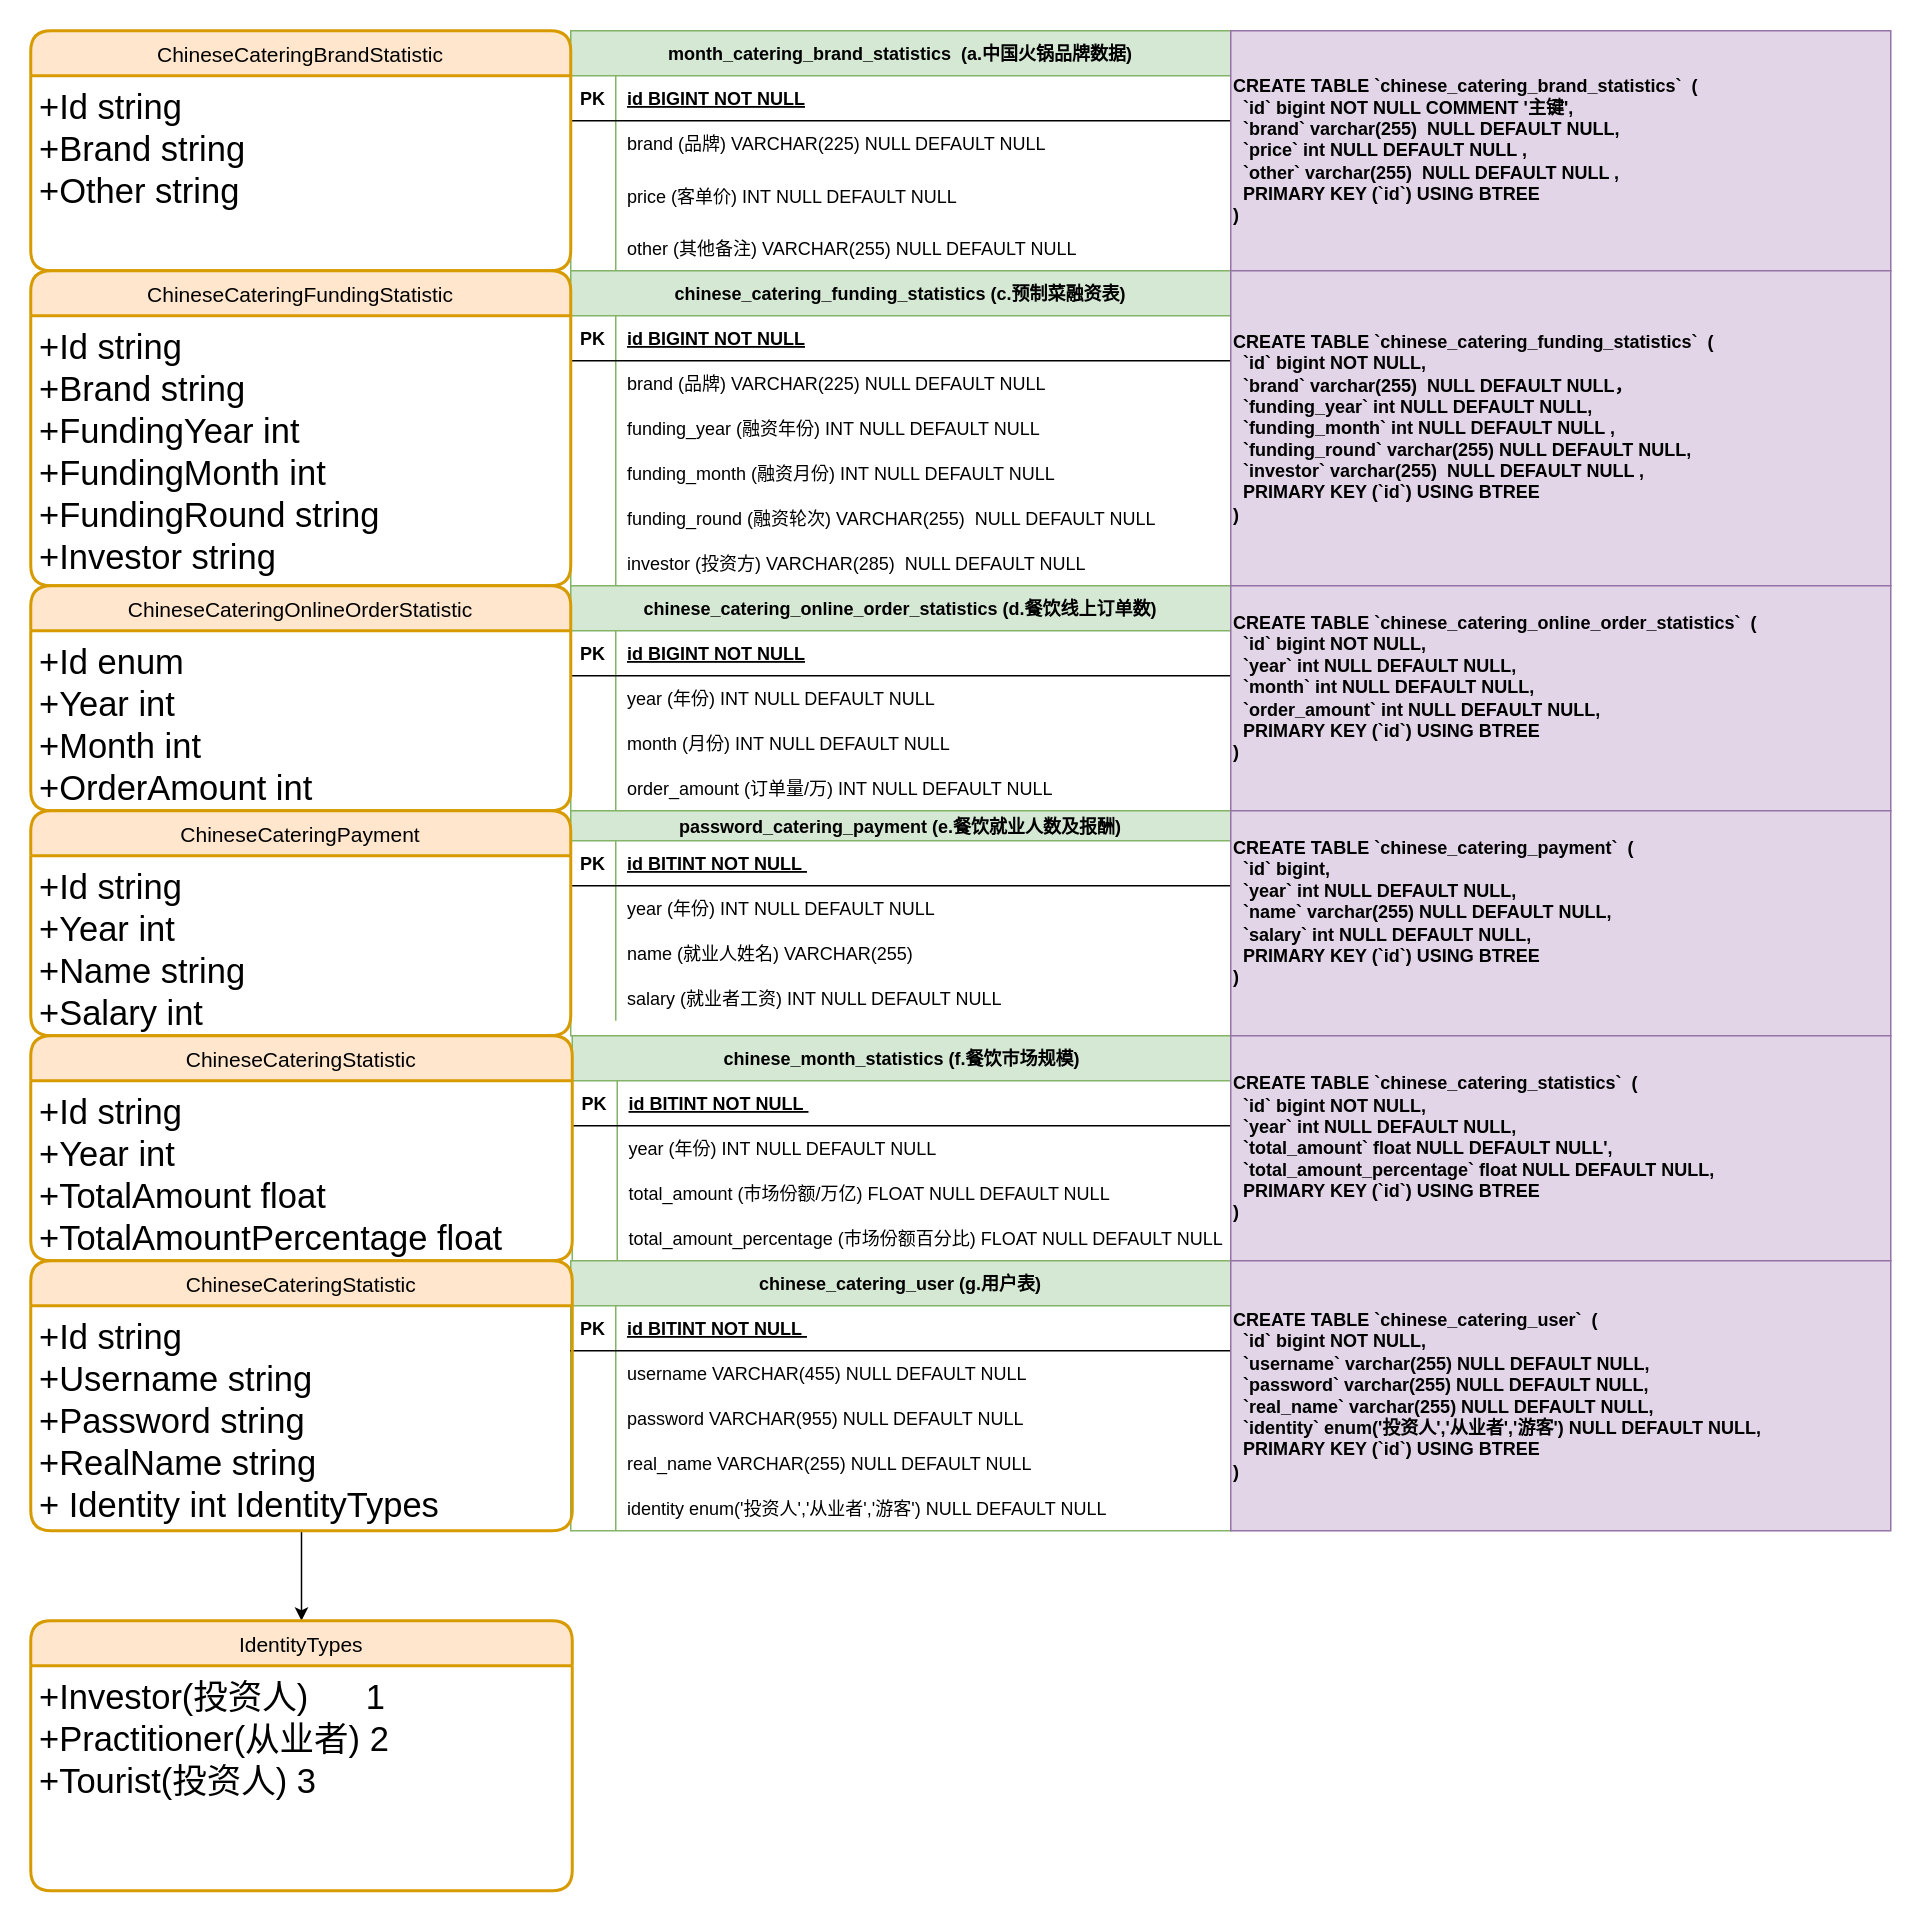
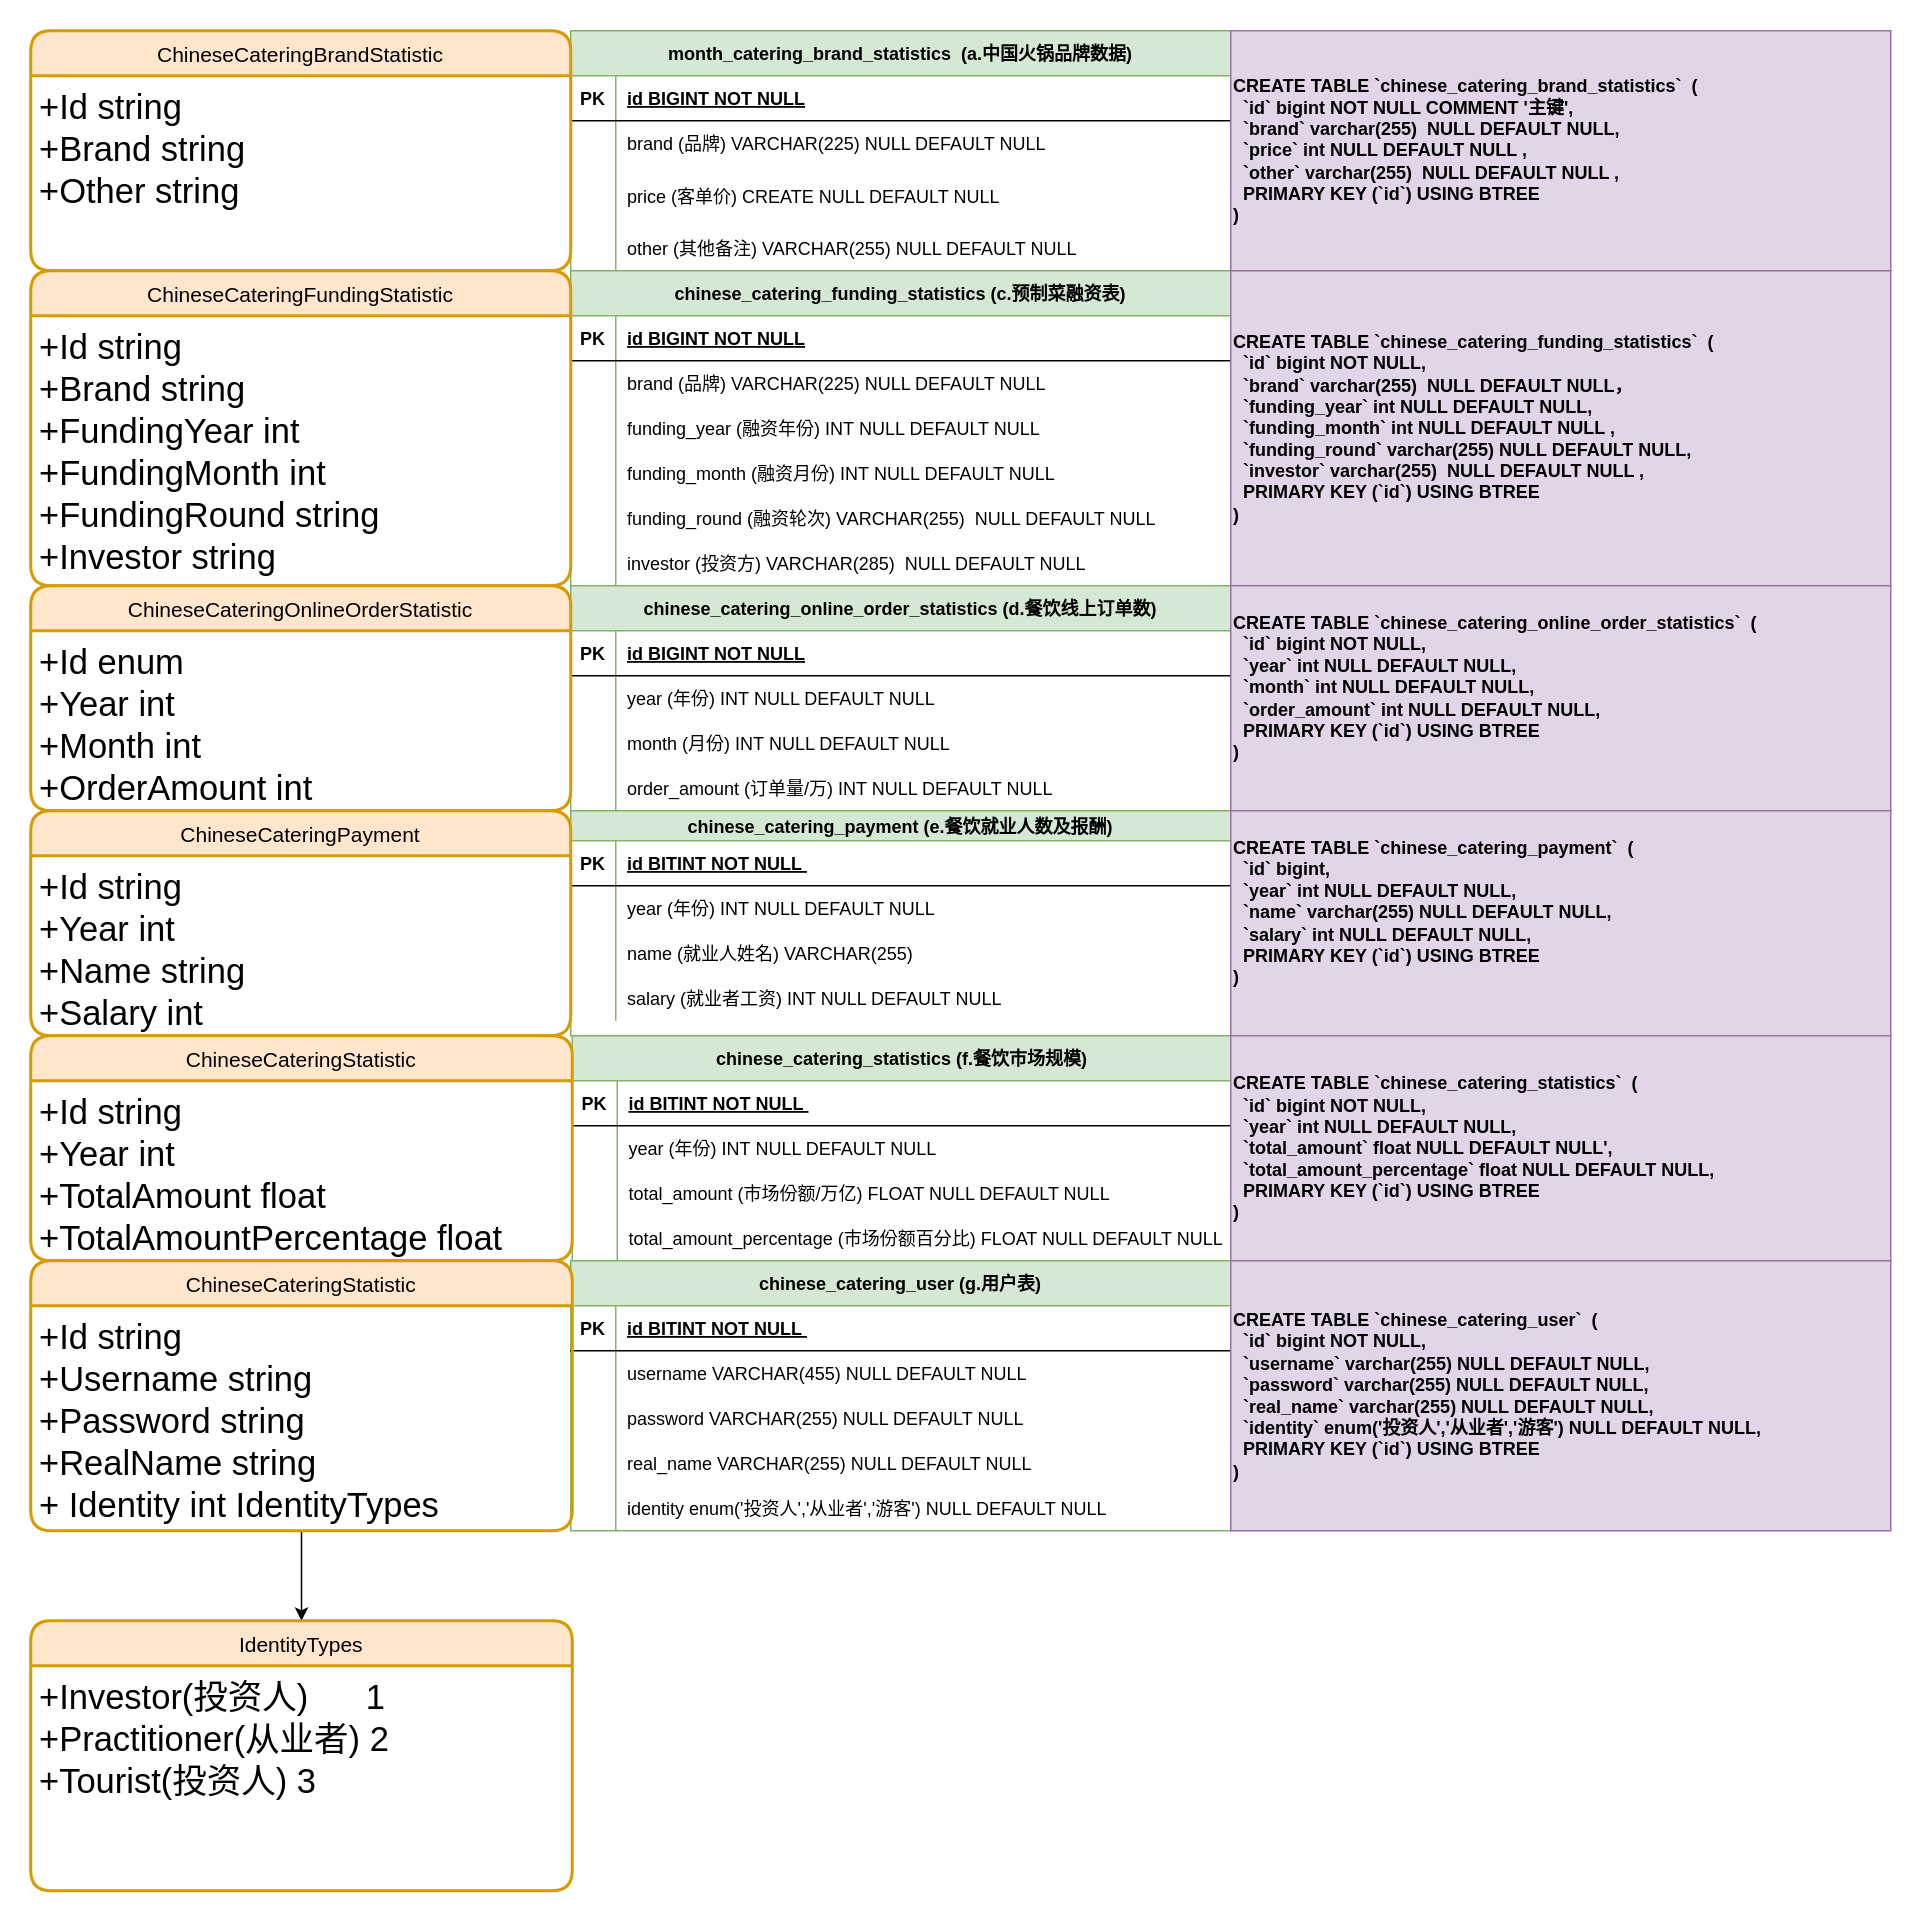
node "price (客单价) INT NULL DEFAULT NULL": label "price (客单价) INT NULL DEFAULT NULL" -> "price (客单价) CREATE NULL DEFAULT NULL"
node "password_catering_payment (e.餐饮就业人数及报酬)": label "password_catering_payment (e.餐饮就业人数及报酬)" -> "chinese_catering_payment (e.餐饮就业人数及报酬)"
node "chinese_month_statistics (f.餐饮市场规模)": label "chinese_month_statistics (f.餐饮市场规模)" -> "chinese_catering_statistics (f.餐饮市场规模)"
node "password VARCHAR(955) NULL DEFAULT NULL": label "password VARCHAR(955) NULL DEFAULT NULL" -> "password VARCHAR(255) NULL DEFAULT NULL"
